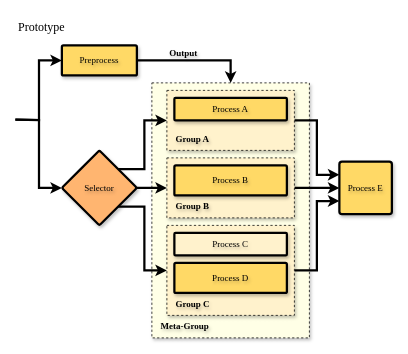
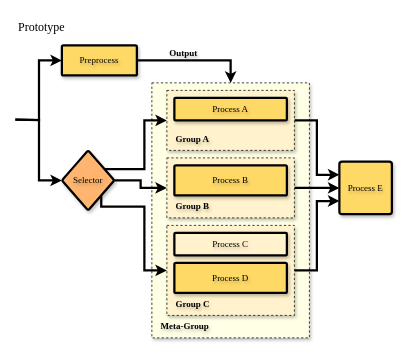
node "Selector": size 75x75 -> 53x60
